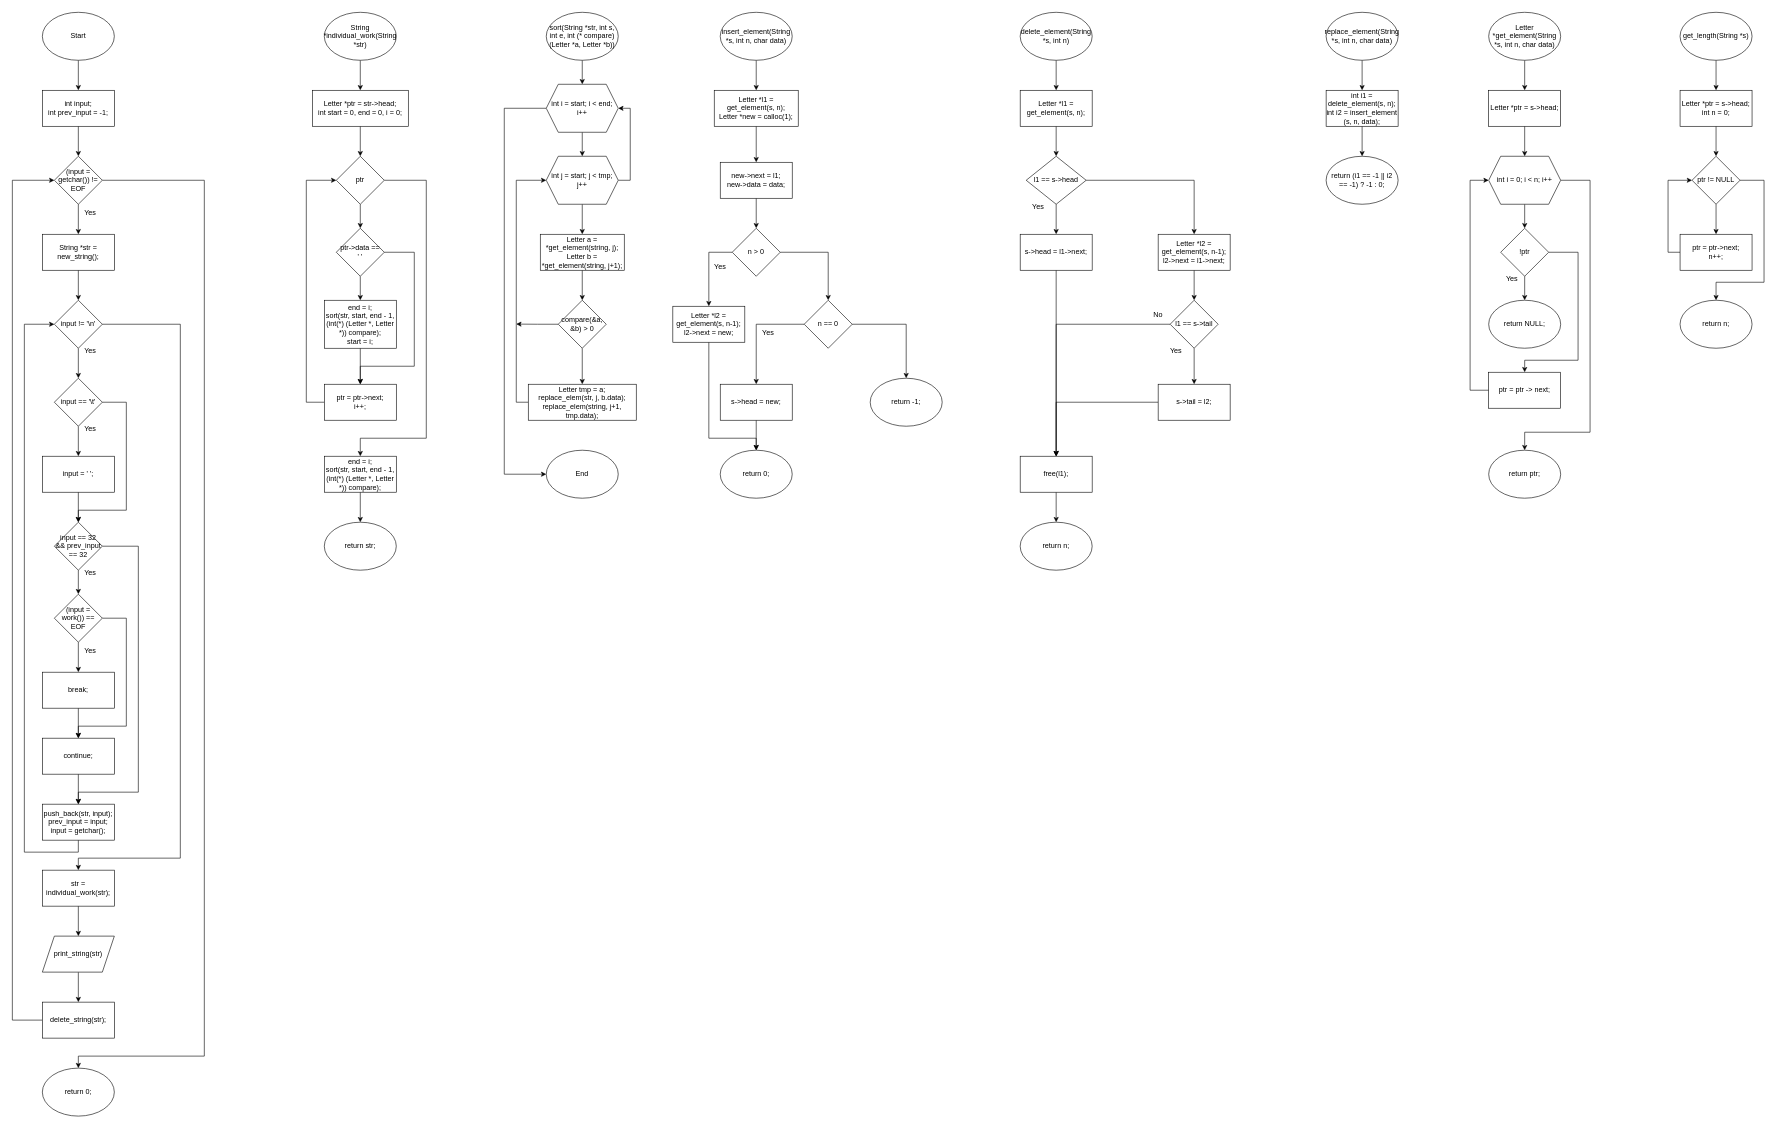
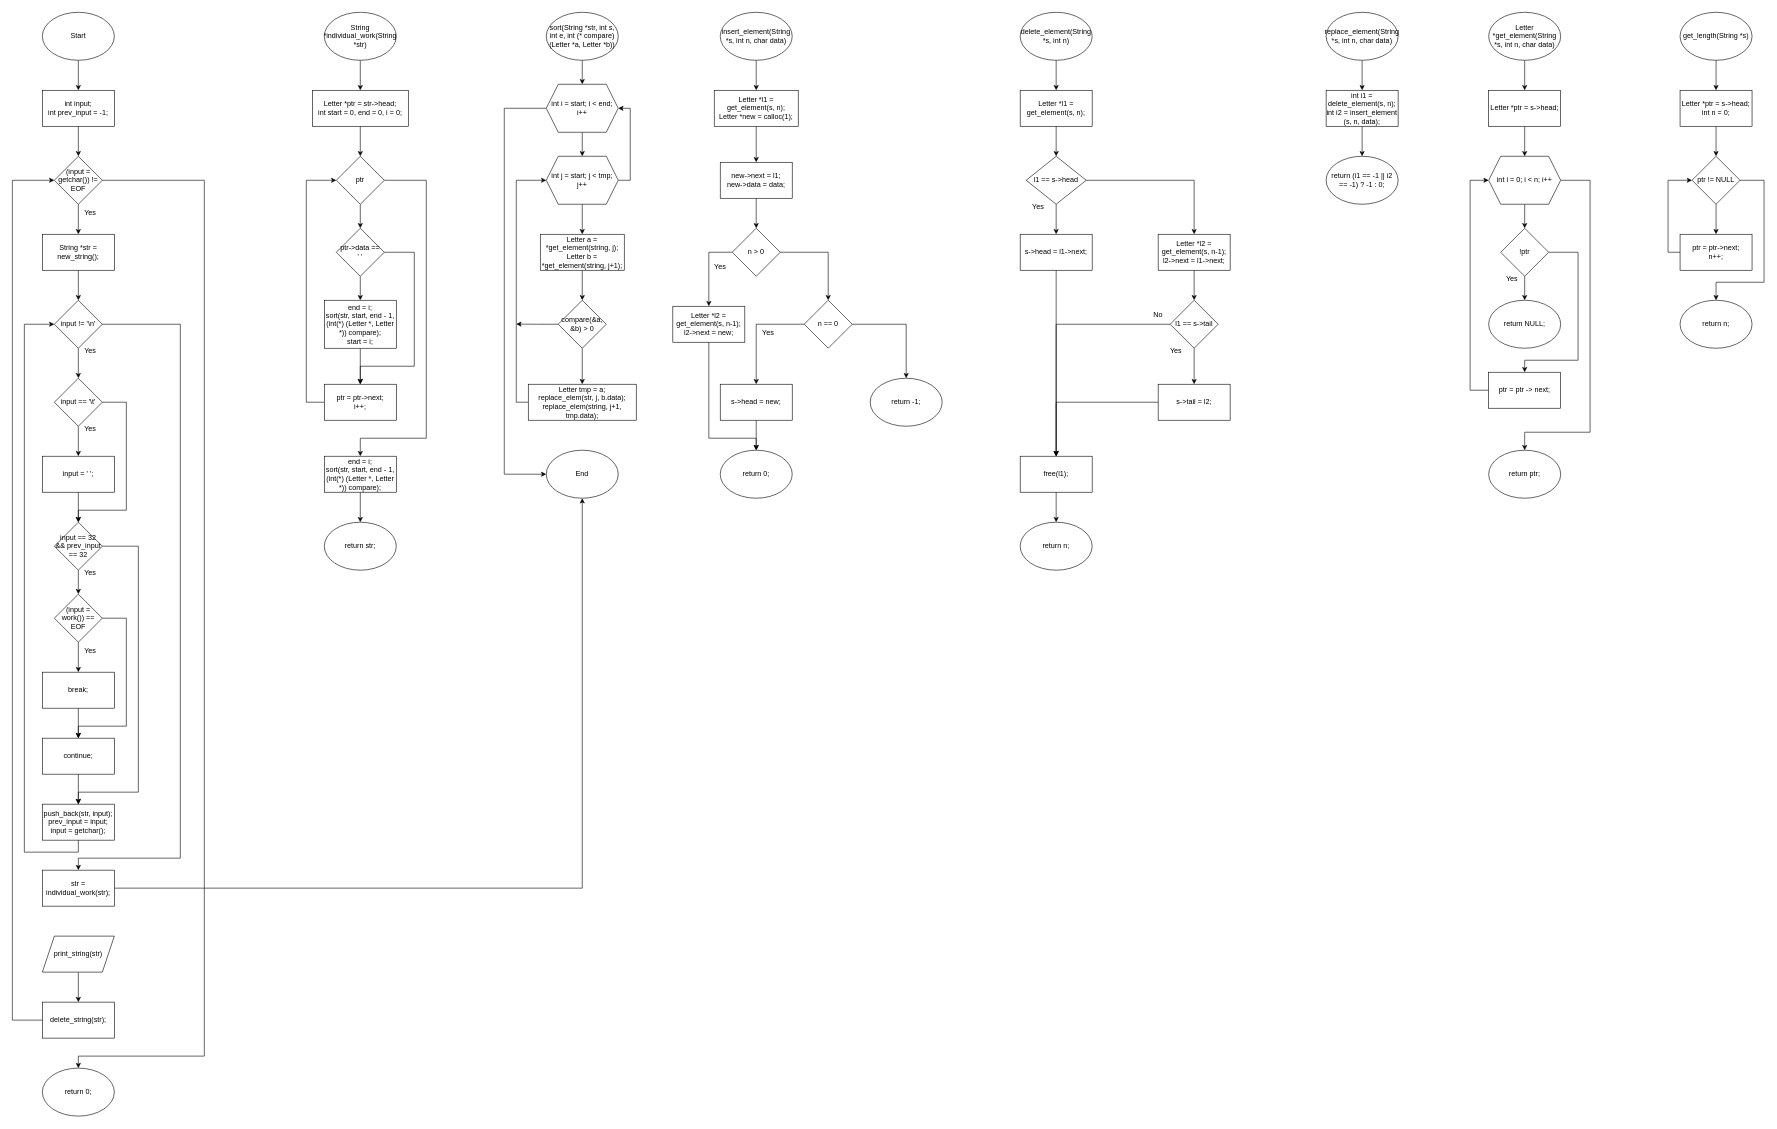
edge "str = individual_work(str);" -> "print_string(str)": now "str = individual_work(str);" -> "End"
